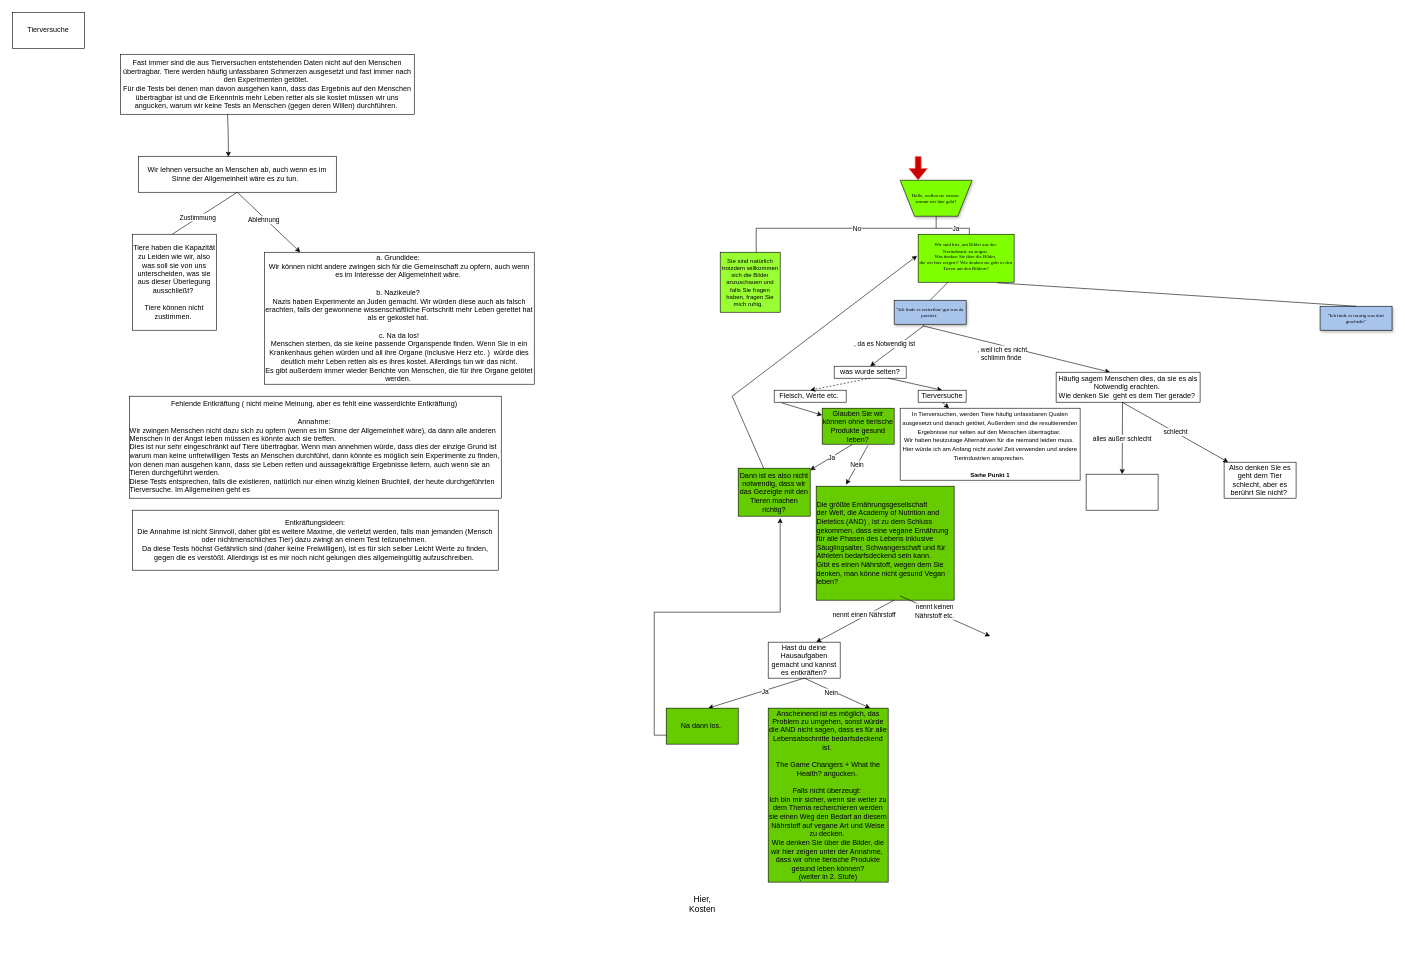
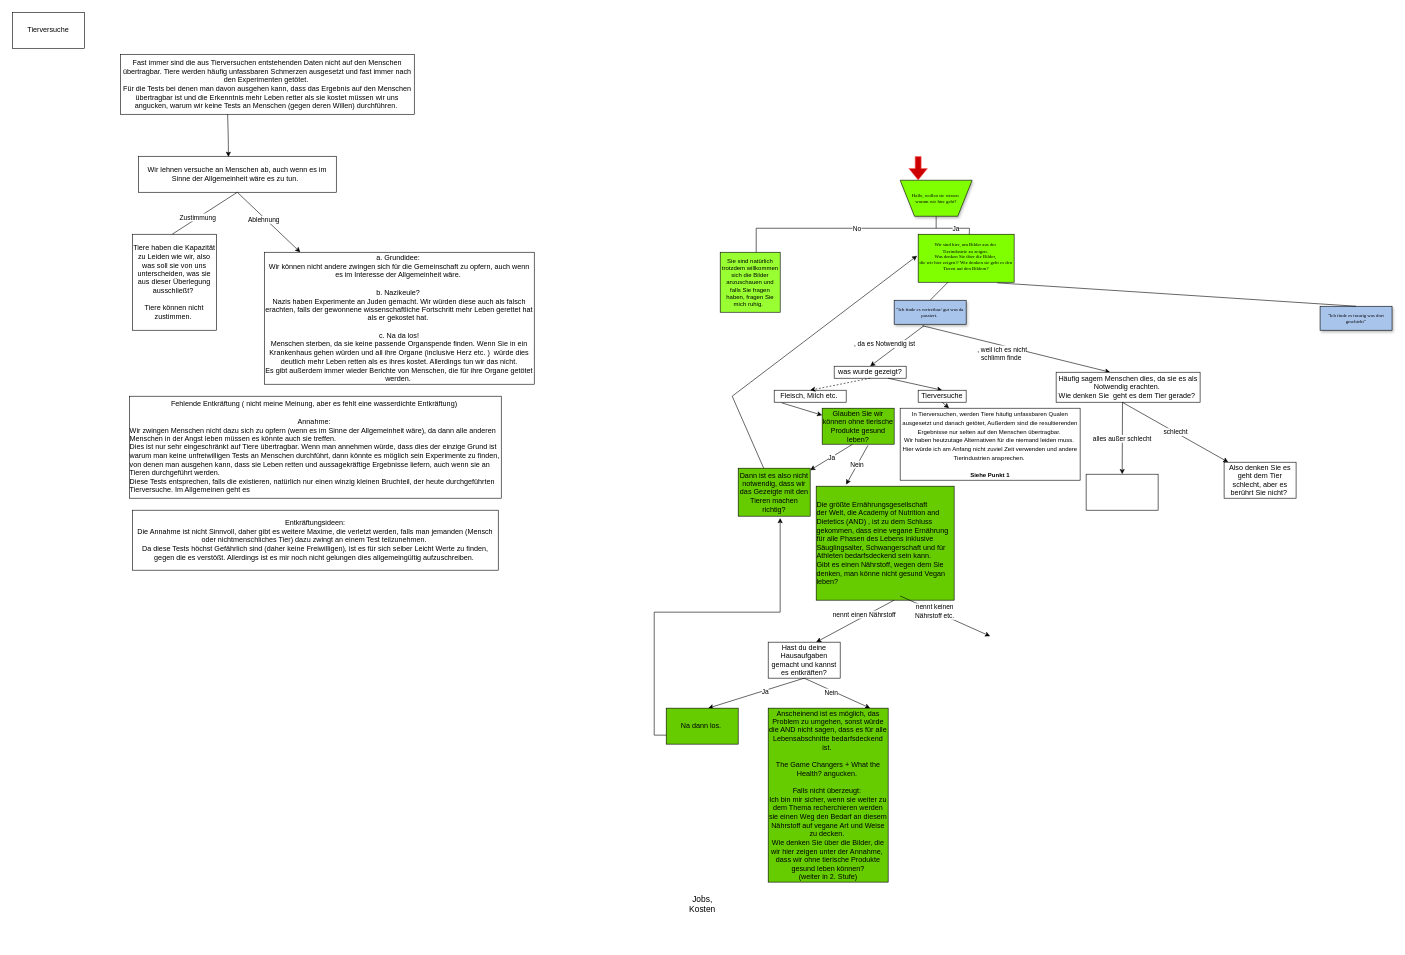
node "was wurde selten?": label "was wurde selten?" -> "was wurde gezeigt?"
node "Fleisch, Werte etc.": label "Fleisch, Werte etc." -> "Fleisch, Milch etc."
node "Hier, Kosten": label "Hier, Kosten" -> "Jobs, Kosten"
